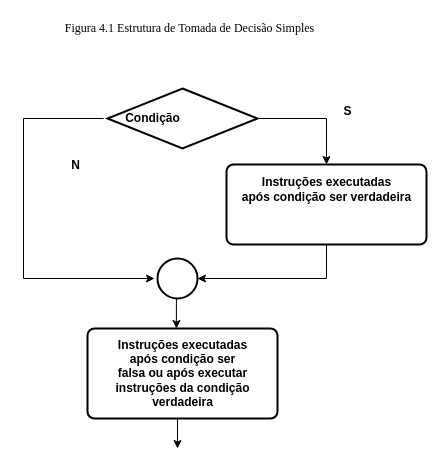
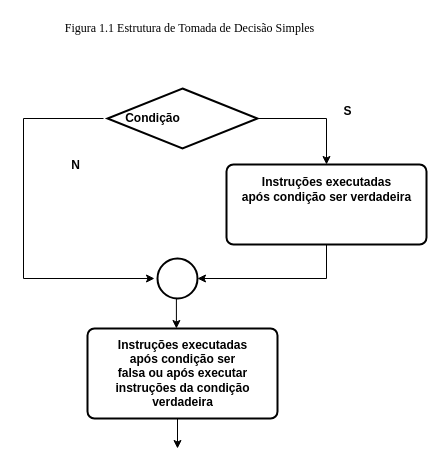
node "Figura 4.1 Estrutura de Tomada de Decisão Simples": label "Figura 4.1 Estrutura de Tomada de Decisão Simples" -> "Figura 1.1 Estrutura de Tomada de Decisão Simples"
